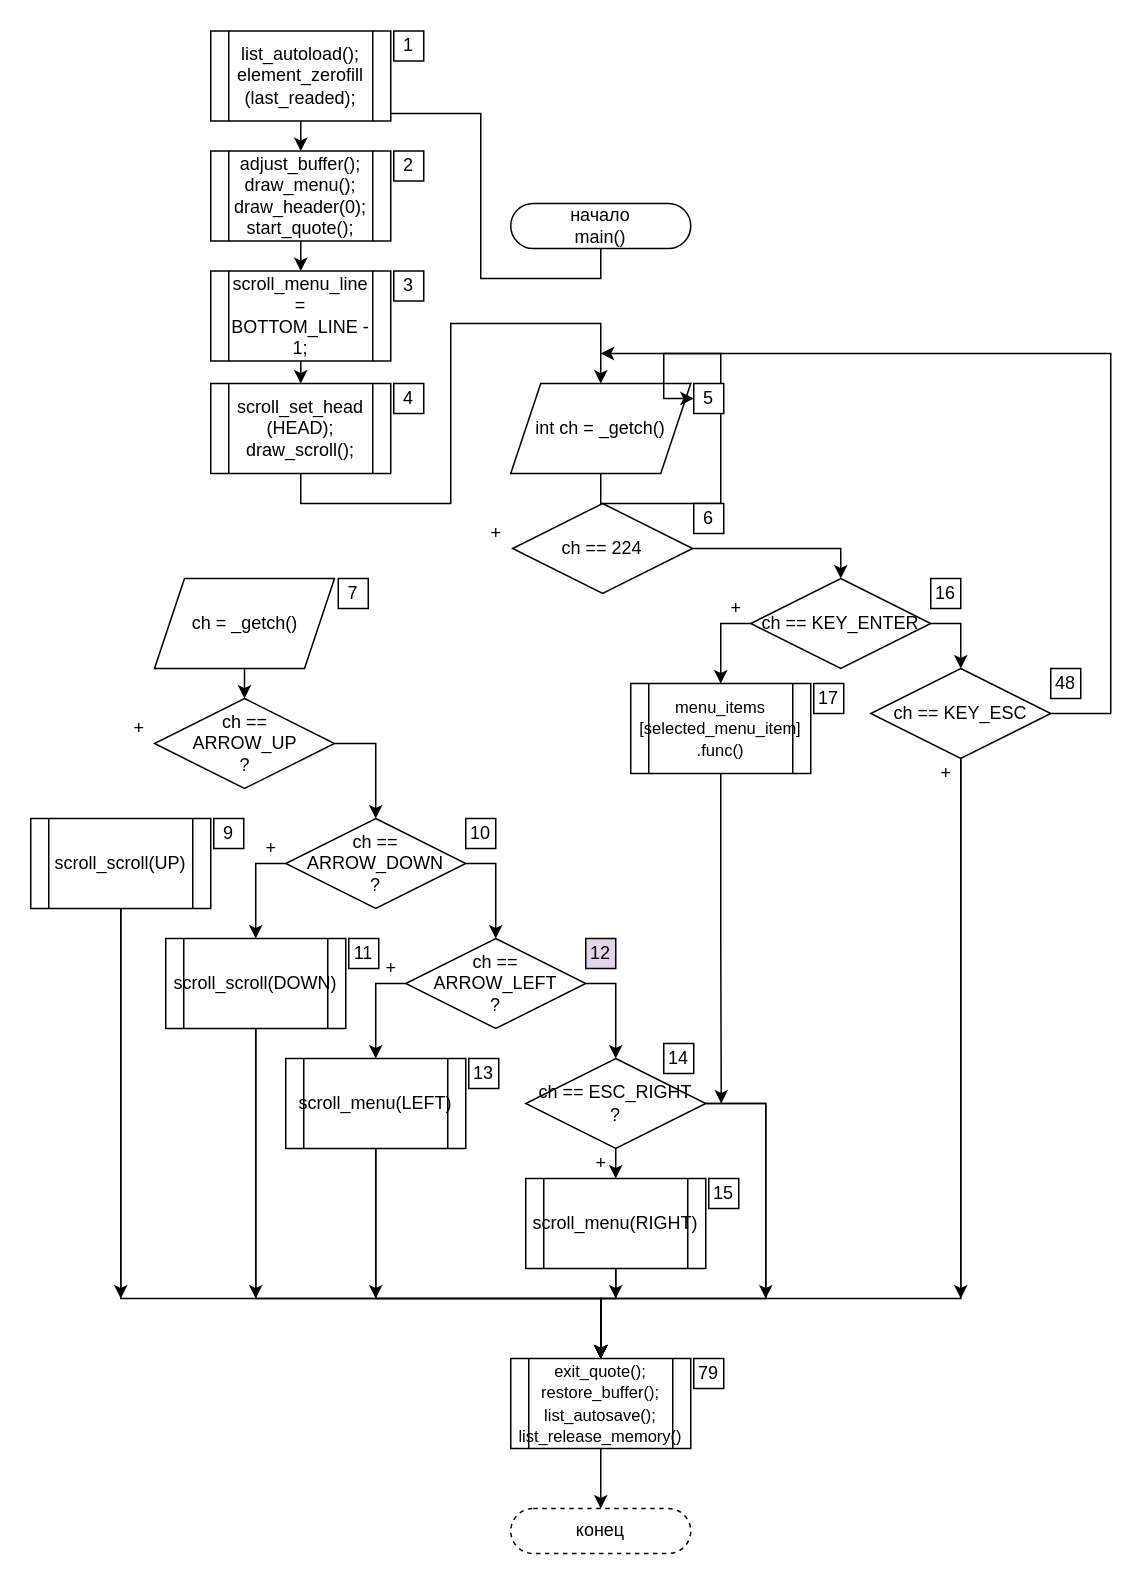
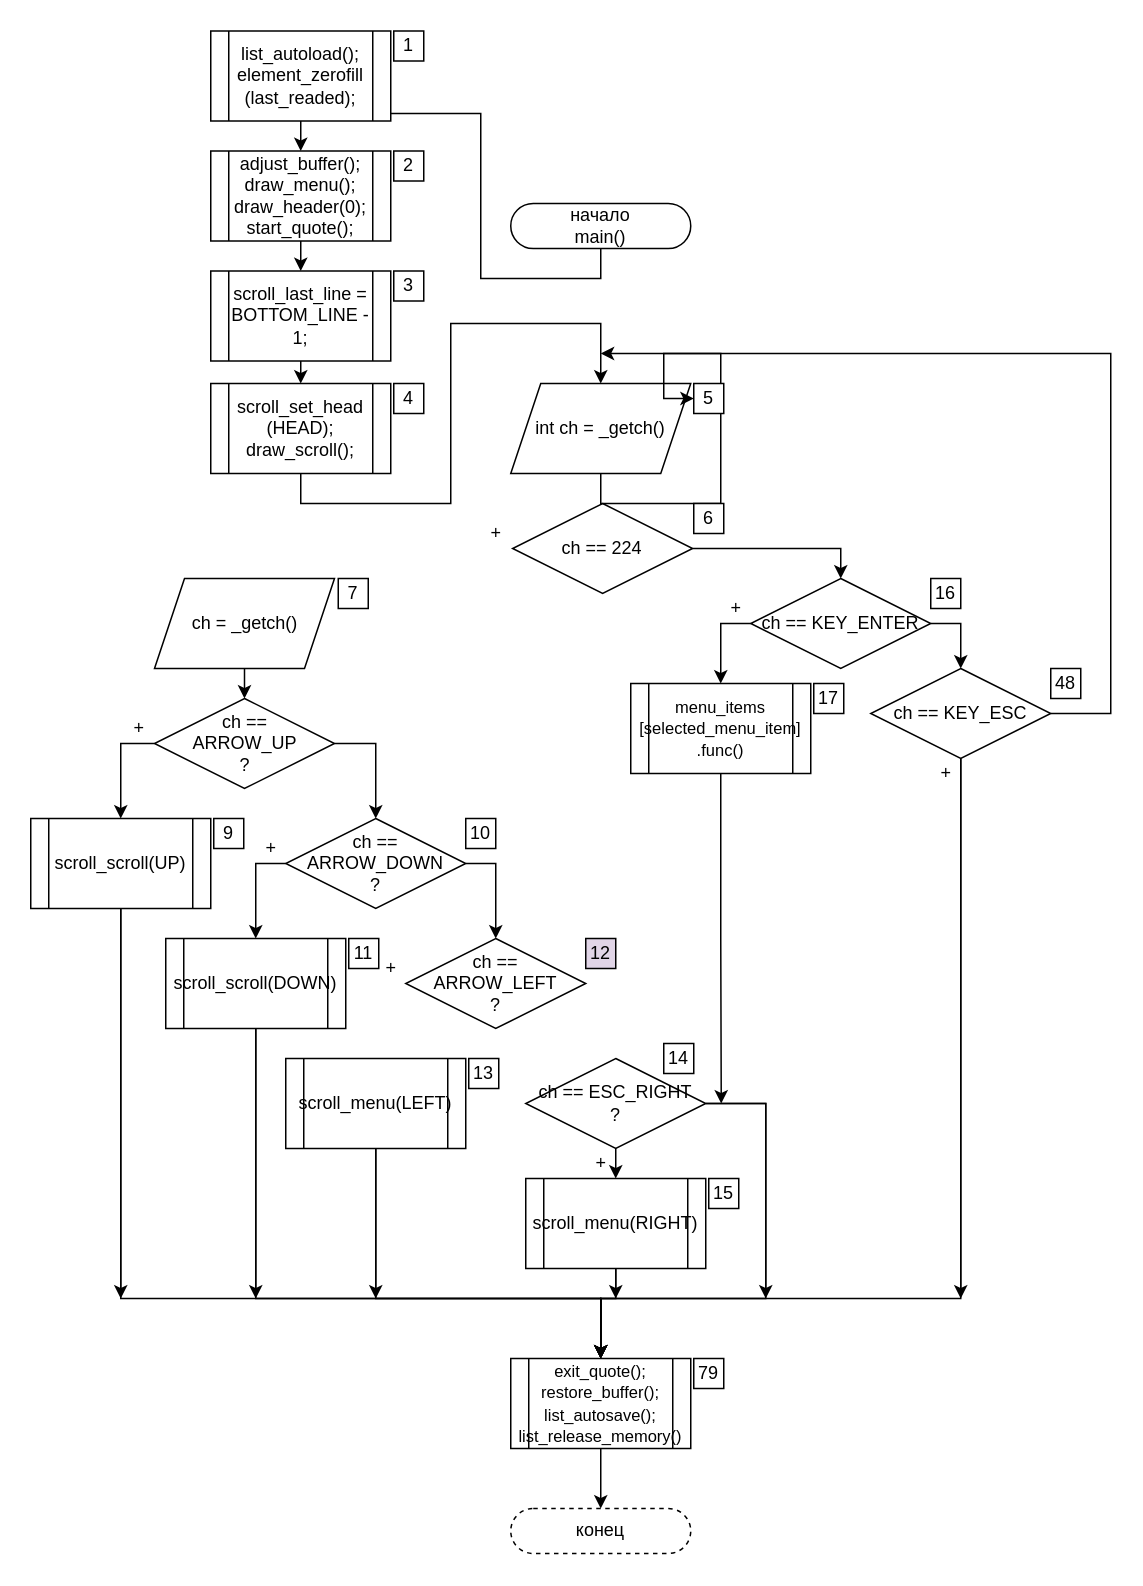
node "scroll_menu_line = BOTTOM_LINE - 1;": label "scroll_menu_line = BOTTOM_LINE - 1;" -> "scroll_last_line = BOTTOM_LINE - 1;"
edge "ch == ARROW_UP ?" -> "scroll_scroll(UP)": added
edge "ch == ARROW_LEFT ?" -> "scroll_menu(LEFT)": removed
edge "ch == ARROW_LEFT ?" -> "ch == ESC_RIGHT ?": removed
